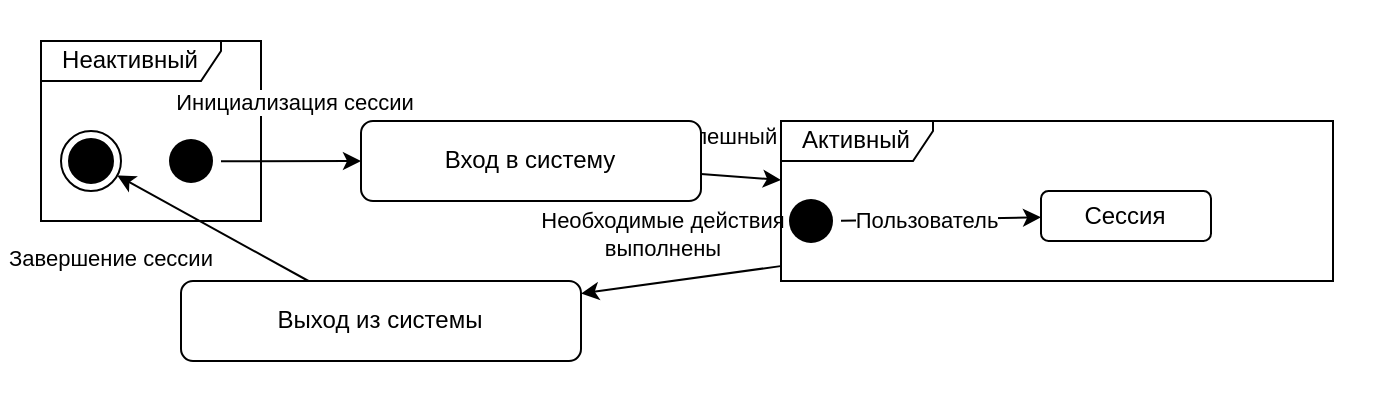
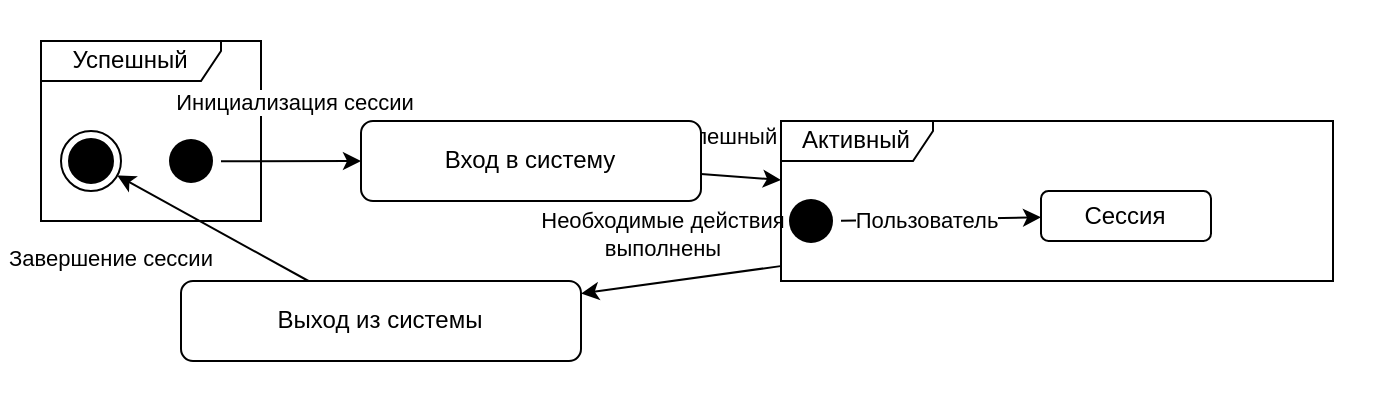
node "Неактивный": label "Неактивный" -> "Успешный"
